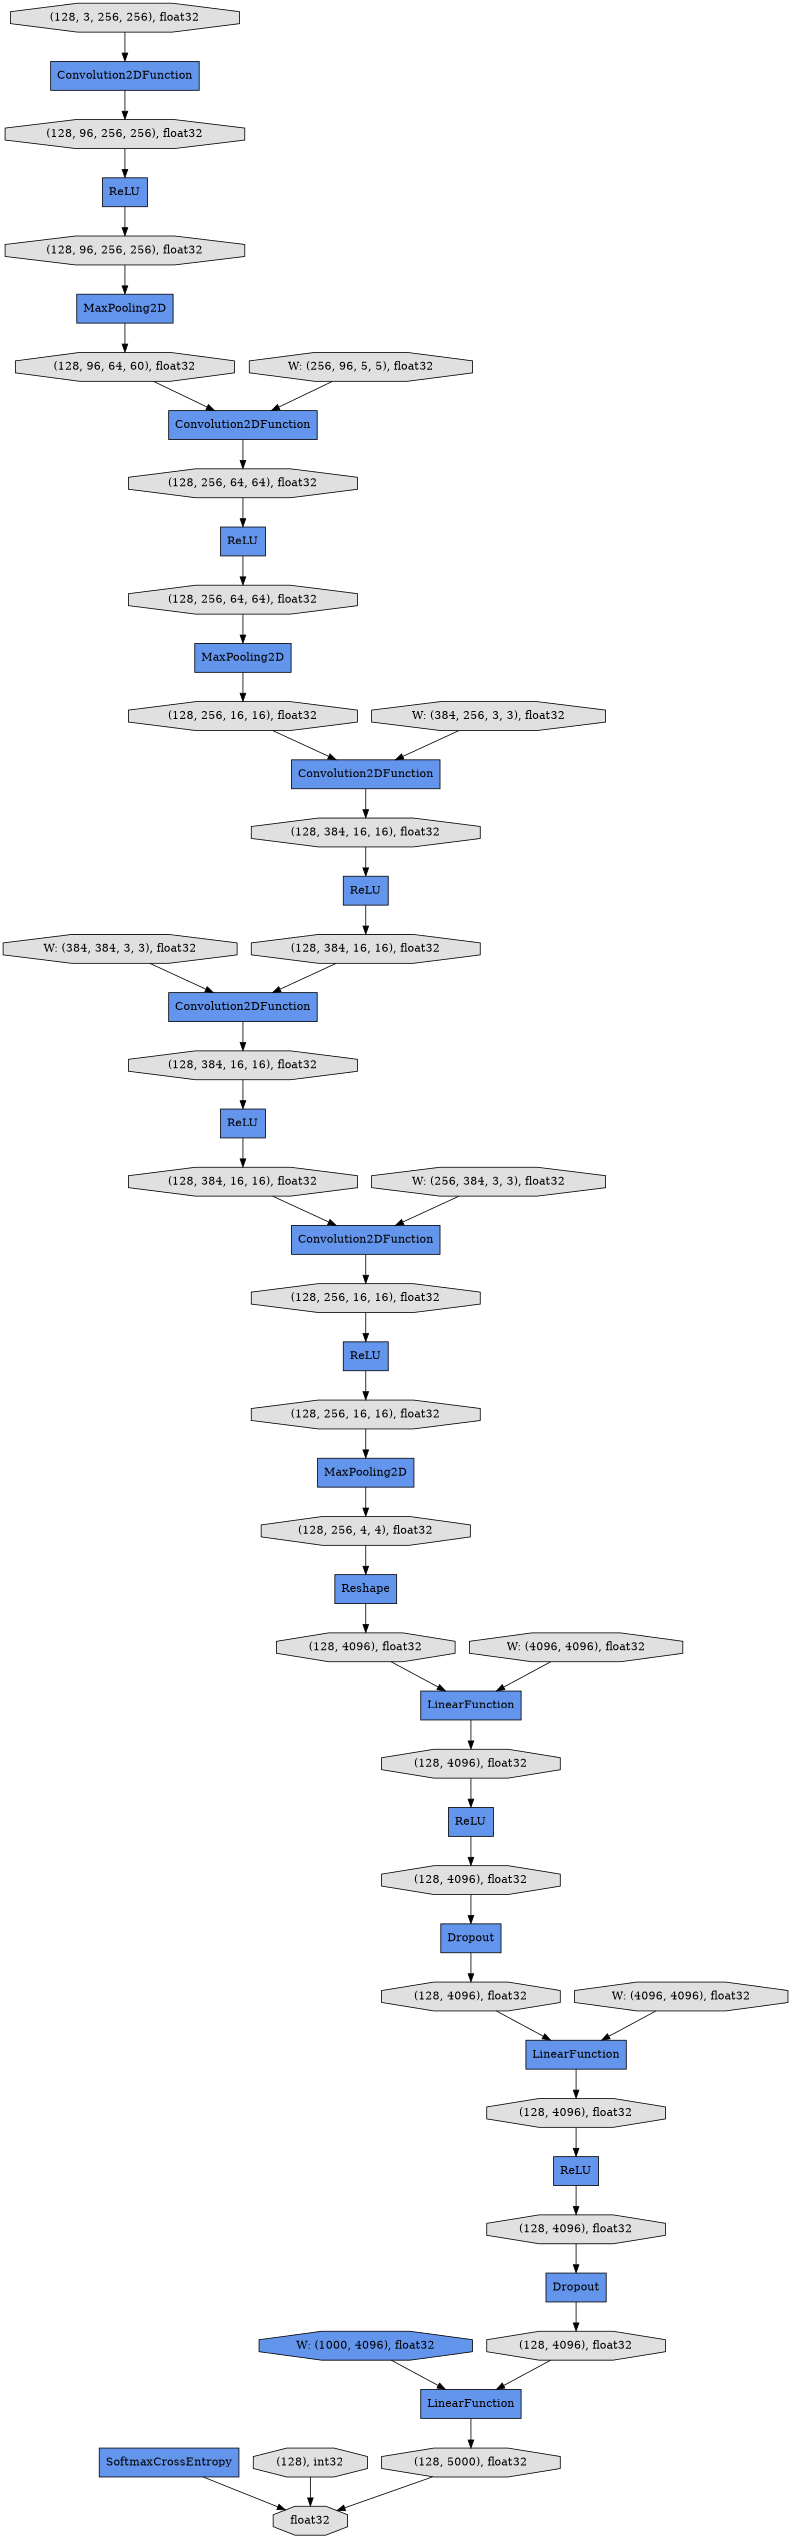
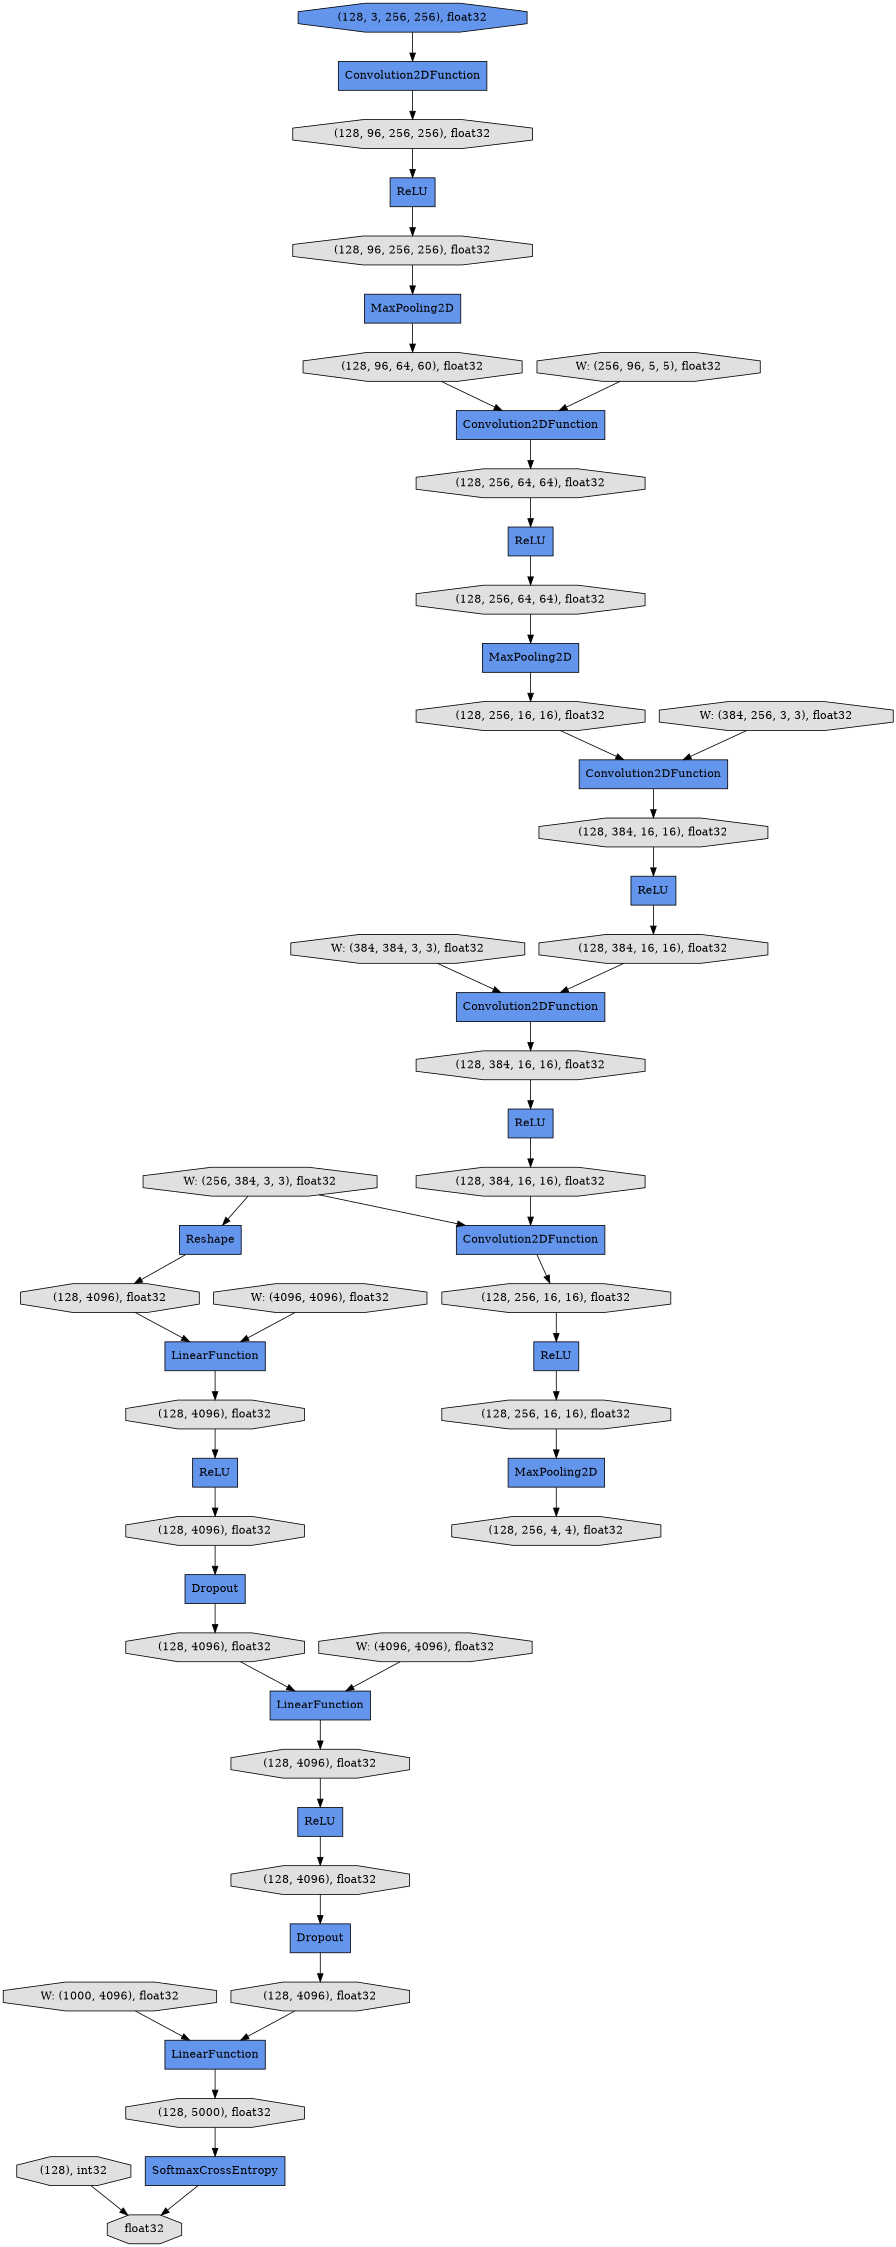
node "(128, 3, 256, 256), float32": fillcolor #e0e0e0 -> #6495ed
edge "(128, 256, 4, 4), float32" -> "Reshape": now "W: (256, 384, 3, 3), float32" -> "Reshape"
node "W: (1000, 4096), float32": fillcolor #6495ed -> #e0e0e0
edge "(128, 5000), float32" -> "float32": now "(128, 5000), float32" -> "SoftmaxCrossEntropy"
